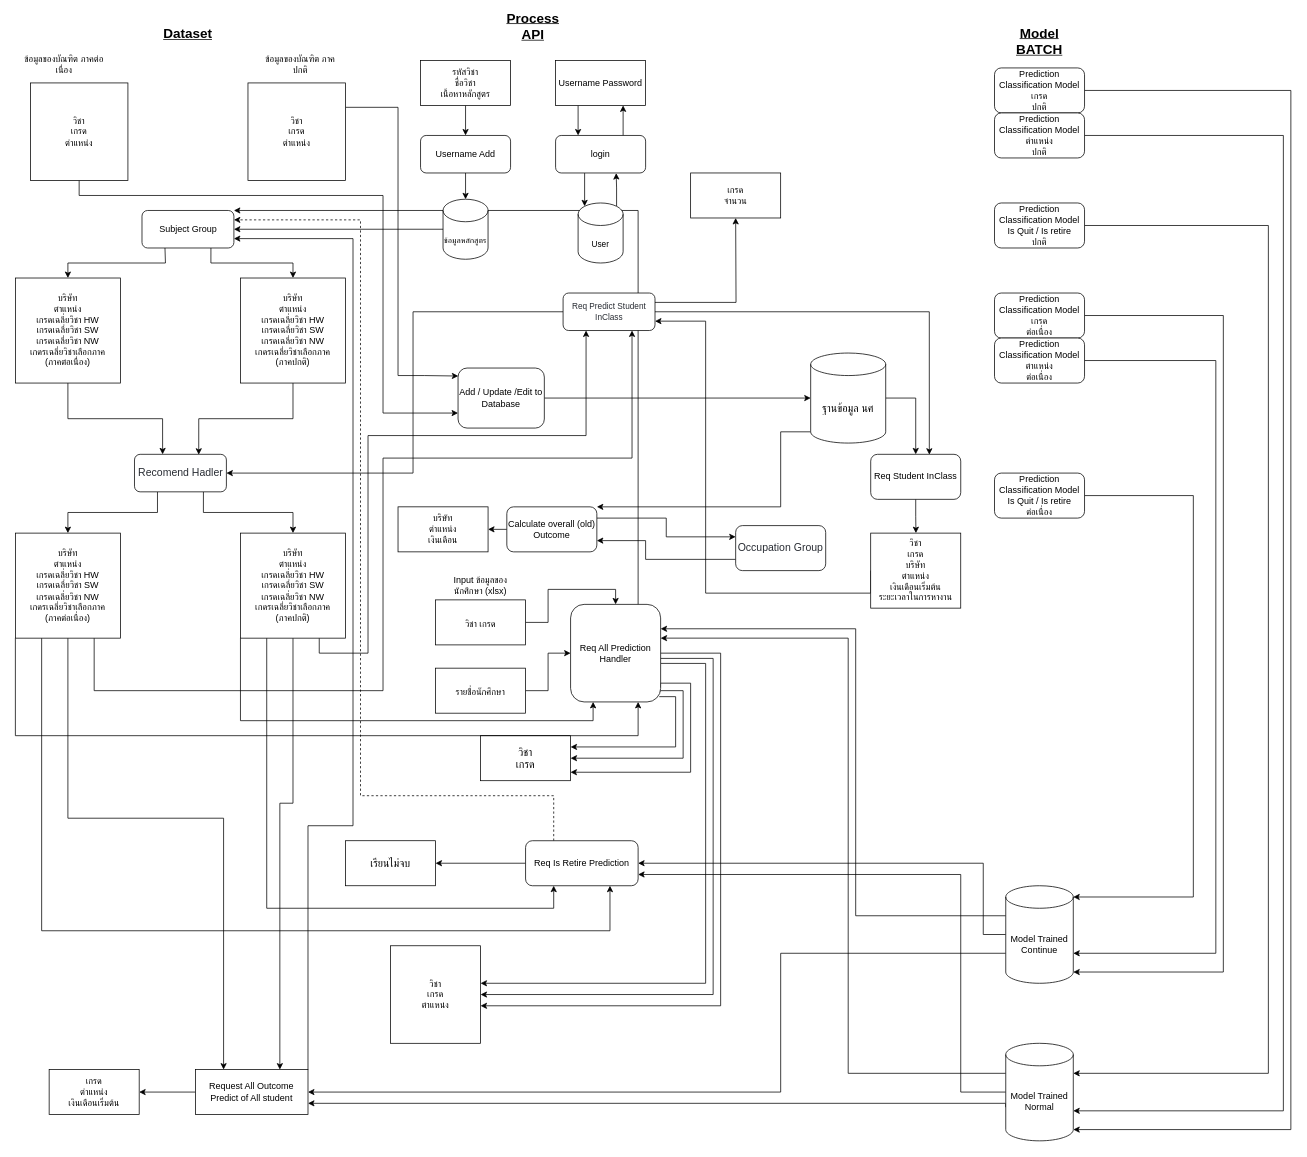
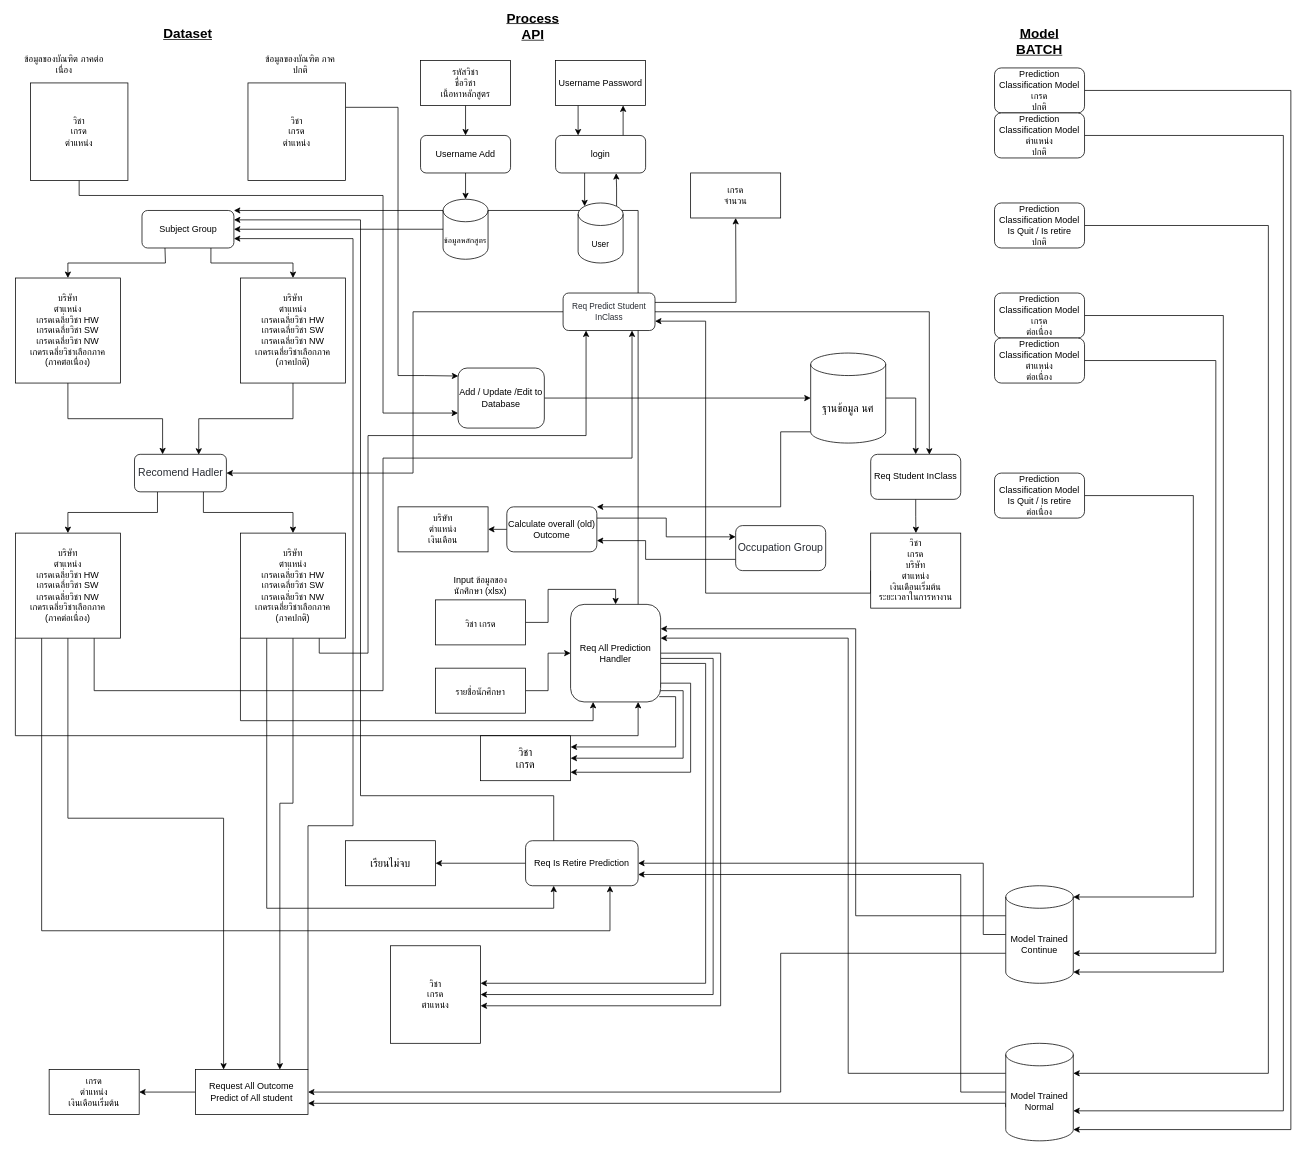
edge "Req Is Retire Prediction" -> "Subject Group": style dashed -> solid
